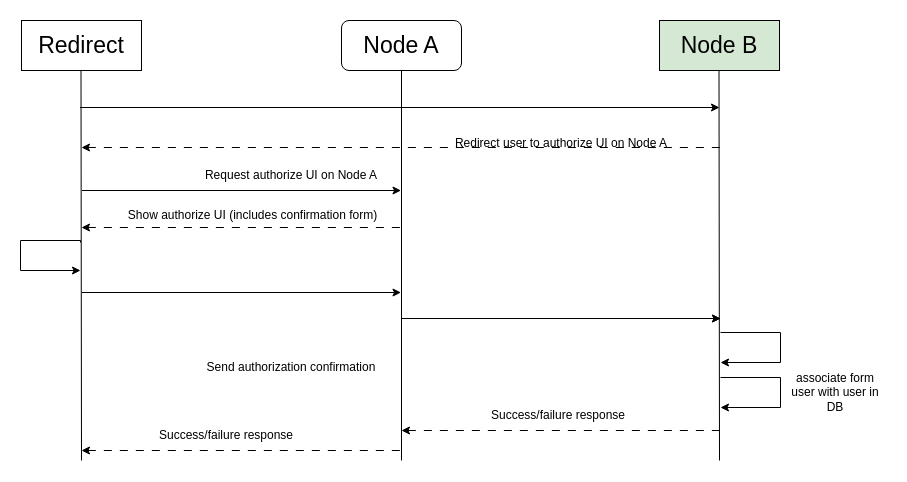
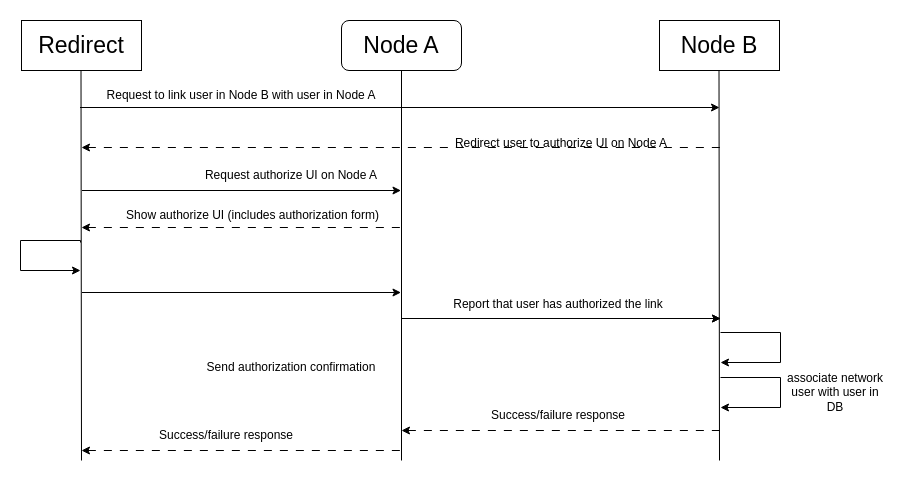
node "Node B": fillcolor #d5e8d4 -> #ffffff
node "Request to link user in Node B with user in Node A": added
node "Show authorize UI (includes confirmation form)": label "Show authorize UI (includes confirmation form)" -> "Show authorize UI (includes authorization form)"
node "Report that user has authorized the link": added
node "associate form user with user in DB": label "associate form user with user in DB" -> "associate network user with user in DB"
